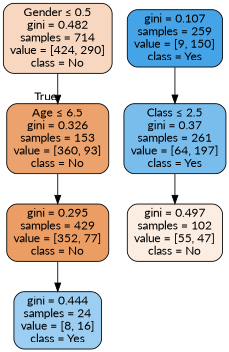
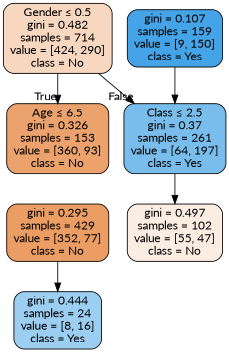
node "gini = 0.107": text "samples = 259" -> "samples = 159"
edge "Gender ≤ 0.5" -> "Class ≤ 2.5": added
edge "Age ≤ 6.5" -> "gini = 0.295": removed
